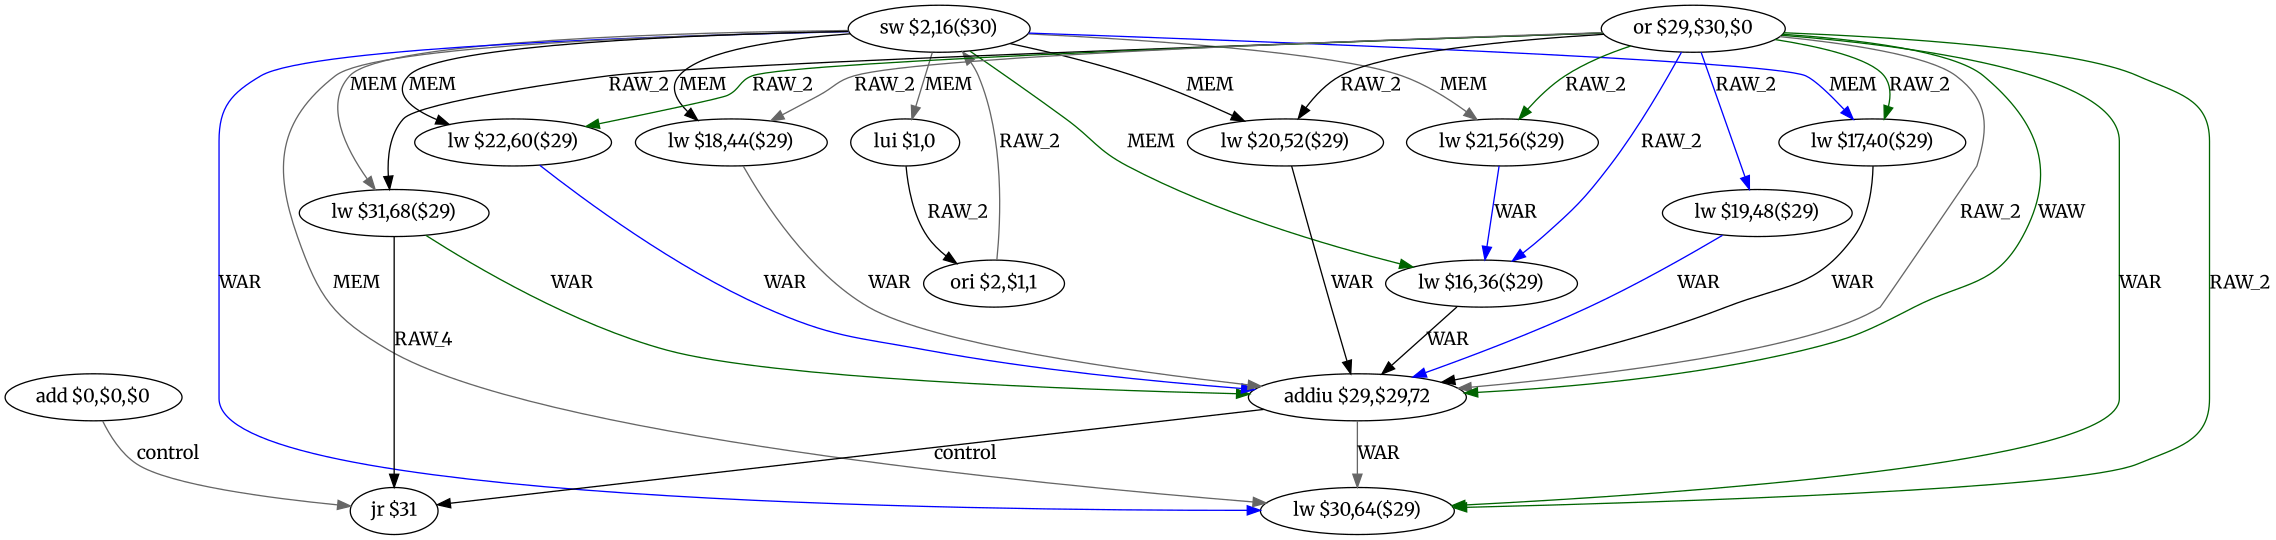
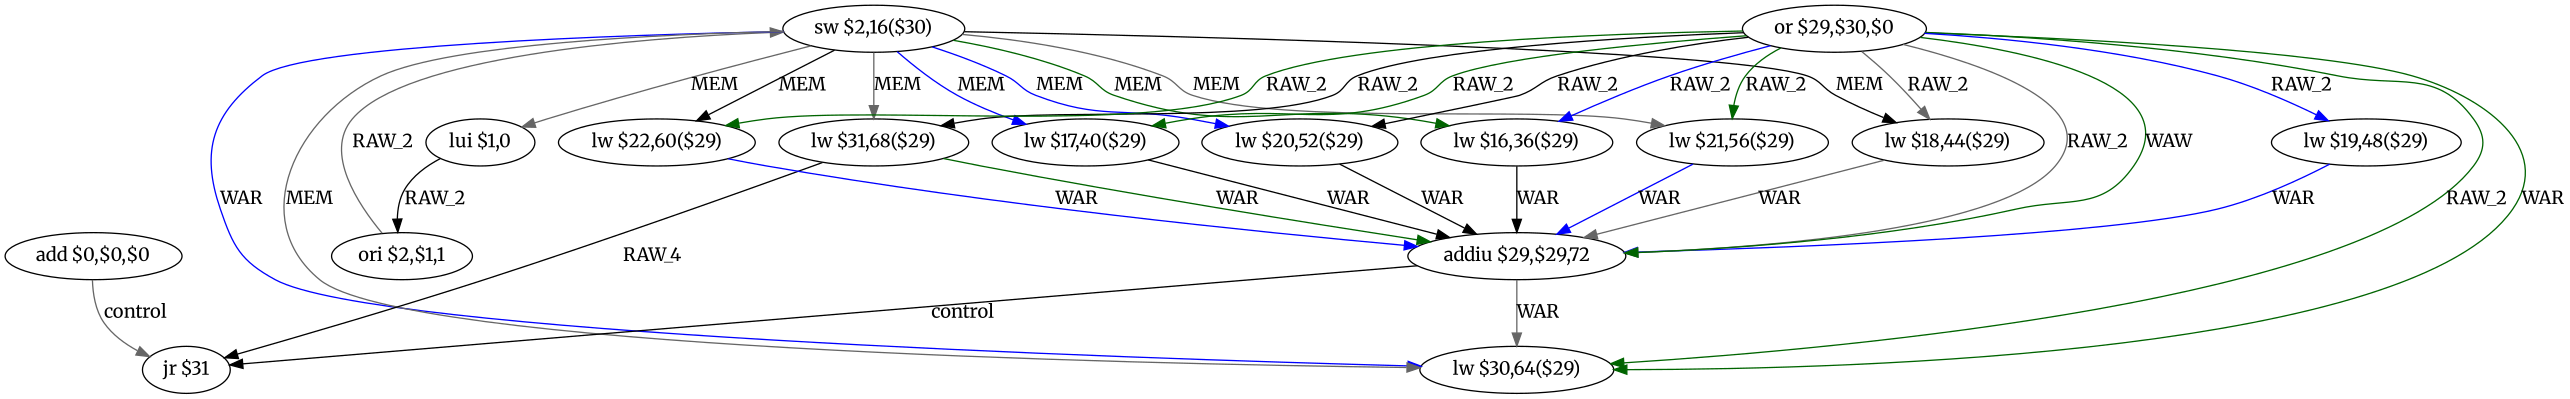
edge "sw $2,16($30)" -> "lw $20,52($29)": color black -> blue
edge "lw $21,56($29)" -> "lw $16,36($29)": now "lw $21,56($29)" -> "addiu $29,$29,72"
